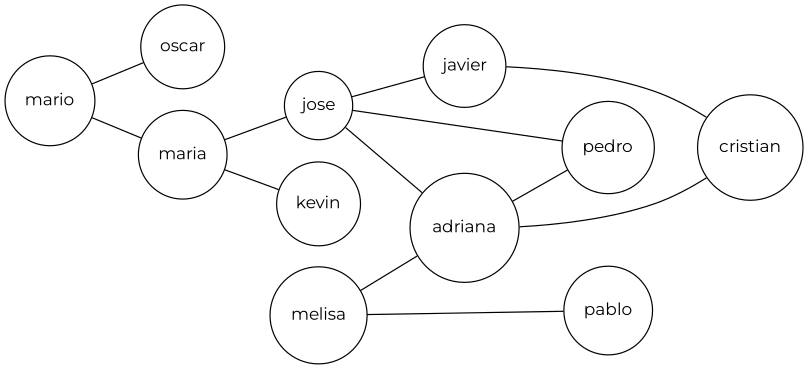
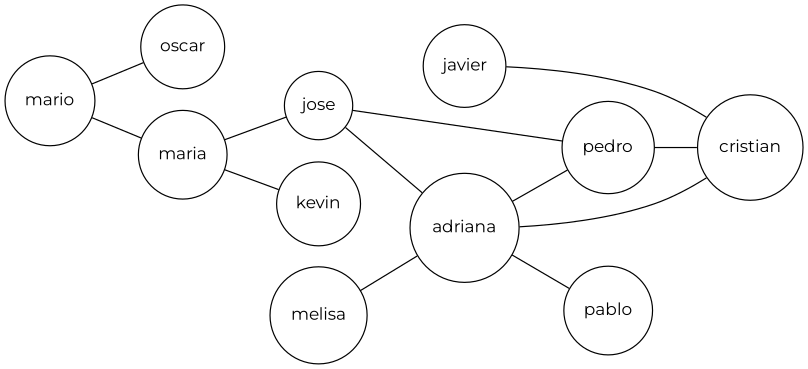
edge "javier" -- "jose": removed
edge "pedro" -- "cristian": added
edge "pablo" -- "melisa": now "pablo" -- "adriana"
